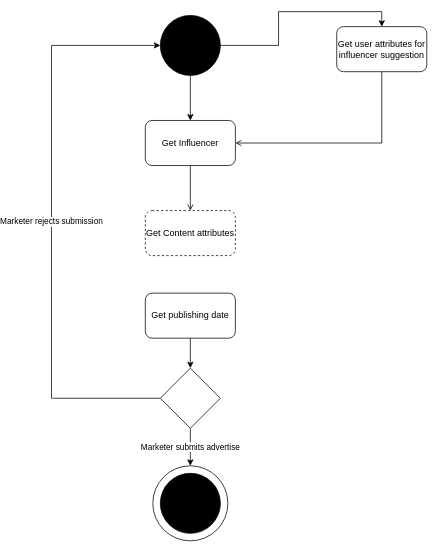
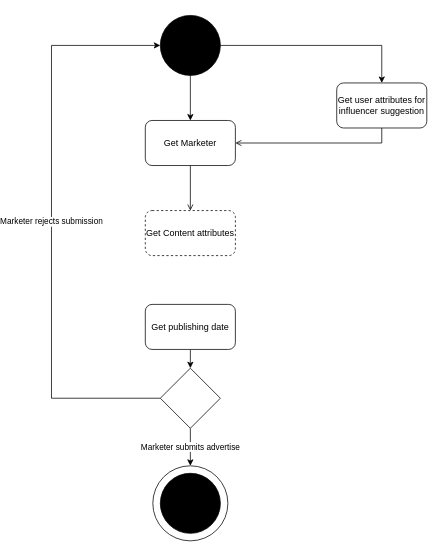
node "Get user attributes for influencer suggestion": moved (381, 49) -> (381, 105)
node "Get Influencer": label "Get Influencer" -> "Get Marketer"
node "Get publishing date": moved (190, 315) -> (190, 327)
